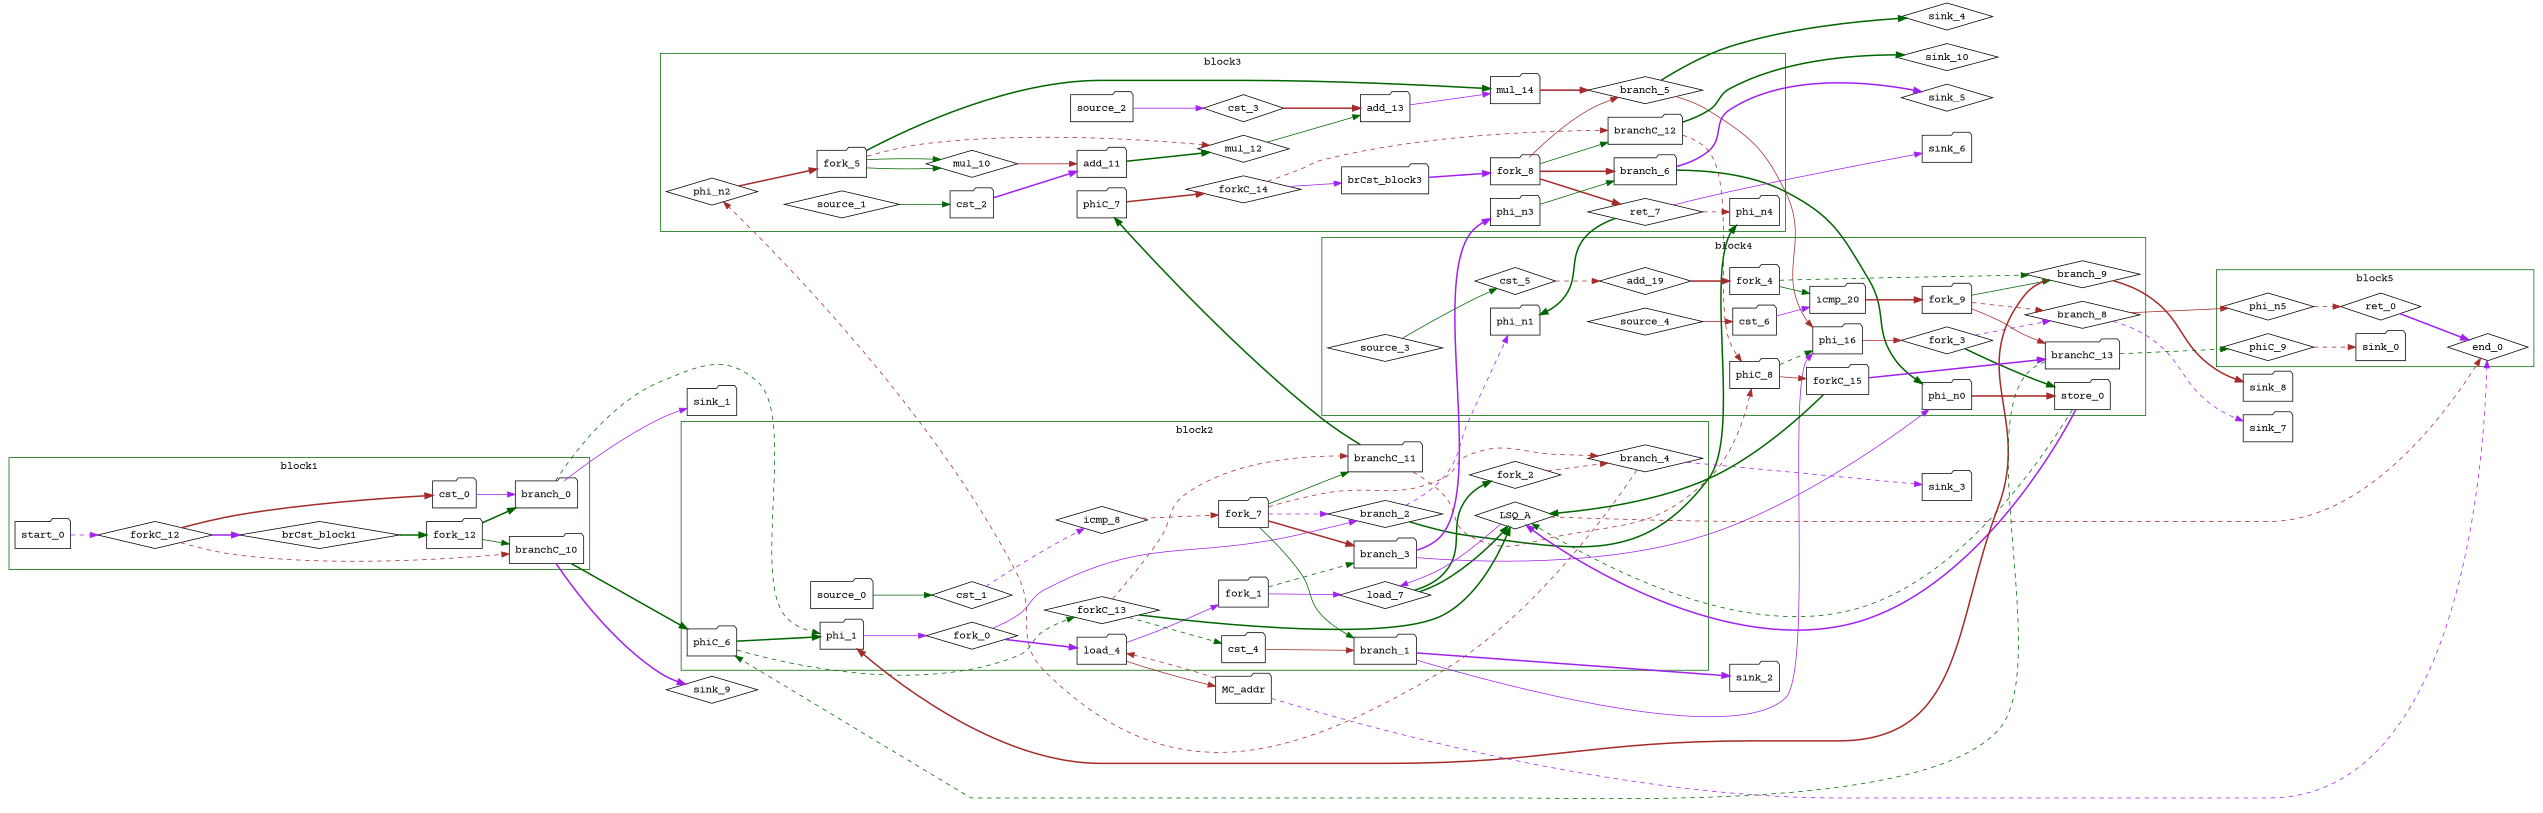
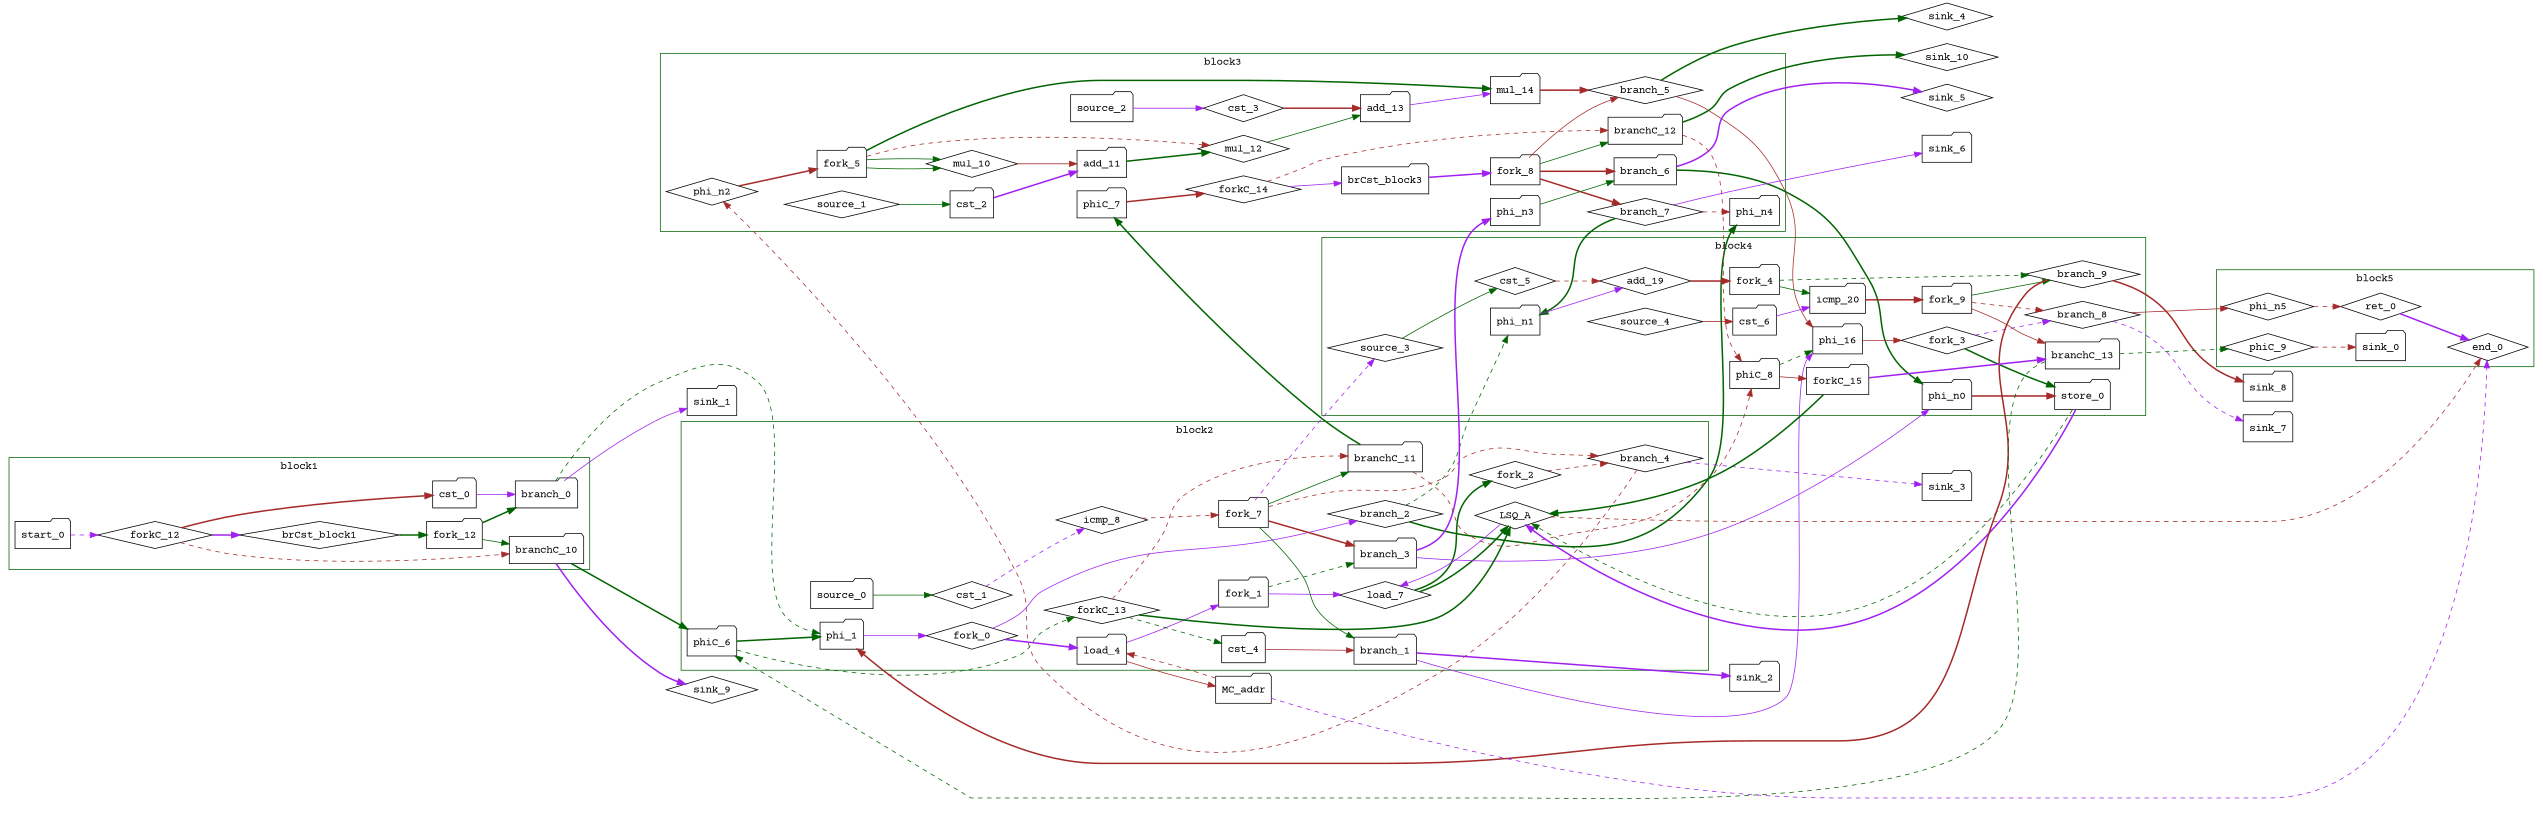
node "ret_7": label "ret_7" -> "branch_7"
edge "phi_n1" -> "add_19": added
edge "branch_2" -> "phi_n1": color purple -> darkgreen
edge "fork_7" -> "branch_2": now "fork_7" -> "source_3"
